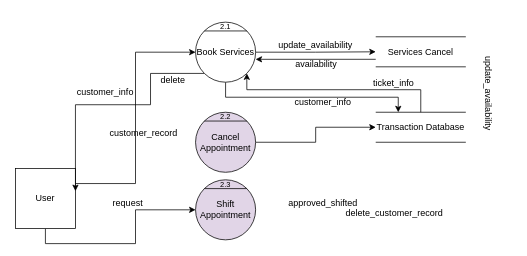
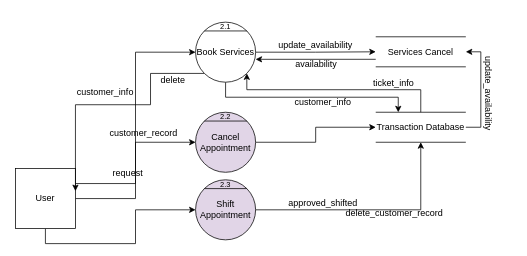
edge "Transaction Database" -> "Services Cancel": added
edge "User" -> "Cancel Appointment": added
node "request": moved (128, 204) -> (128, 174)
edge "Shift Appointment" -> "Transaction Database": added
